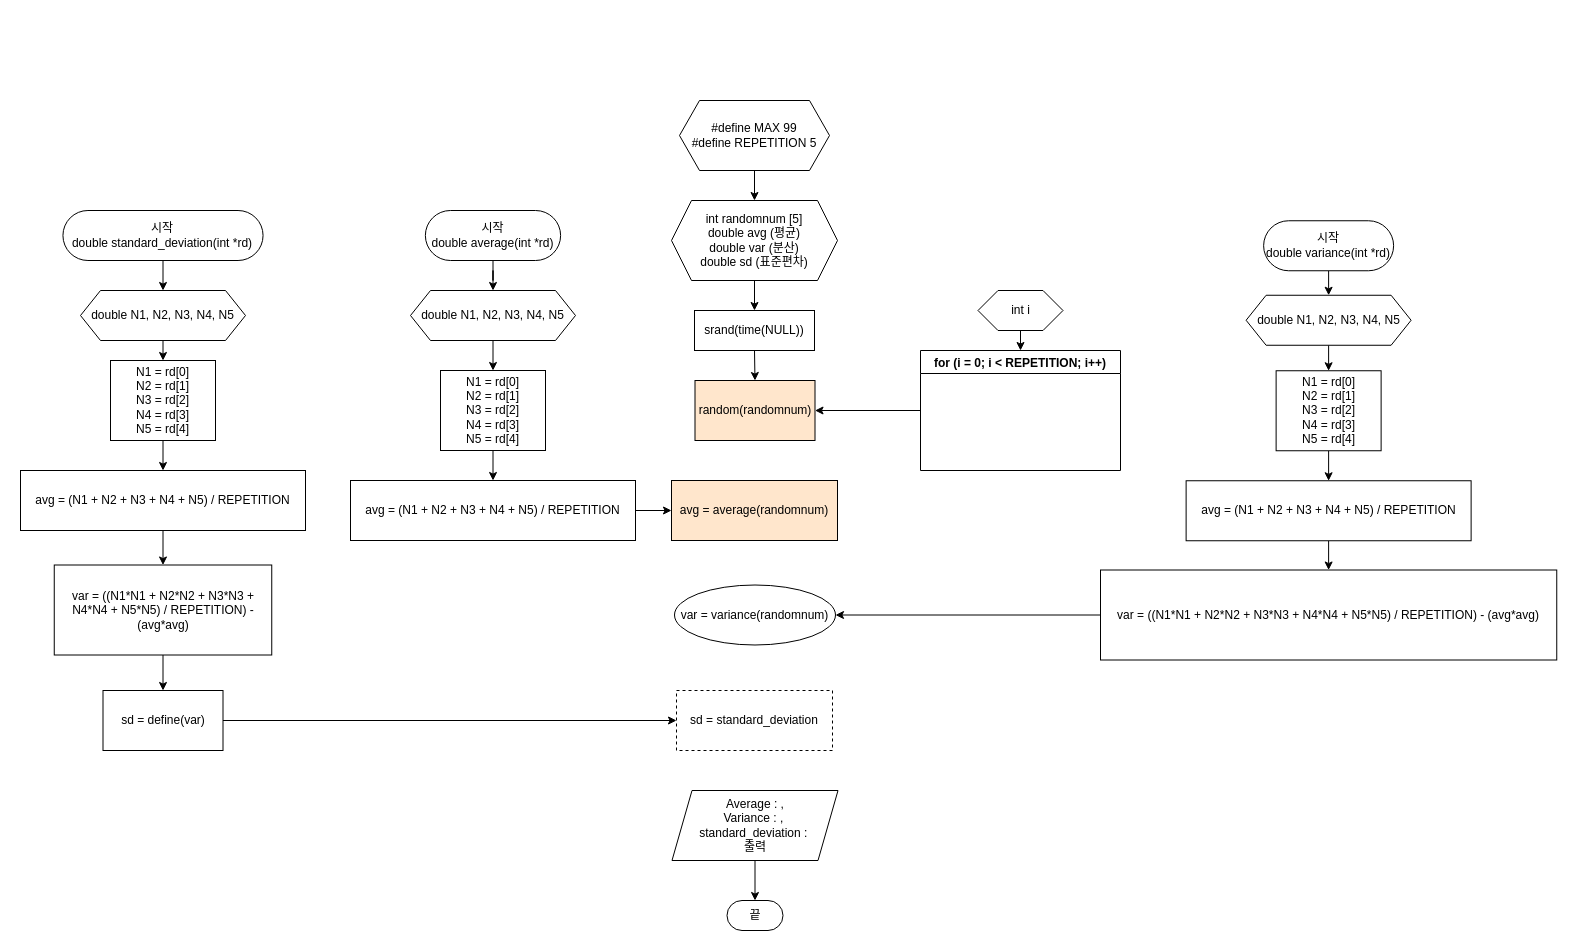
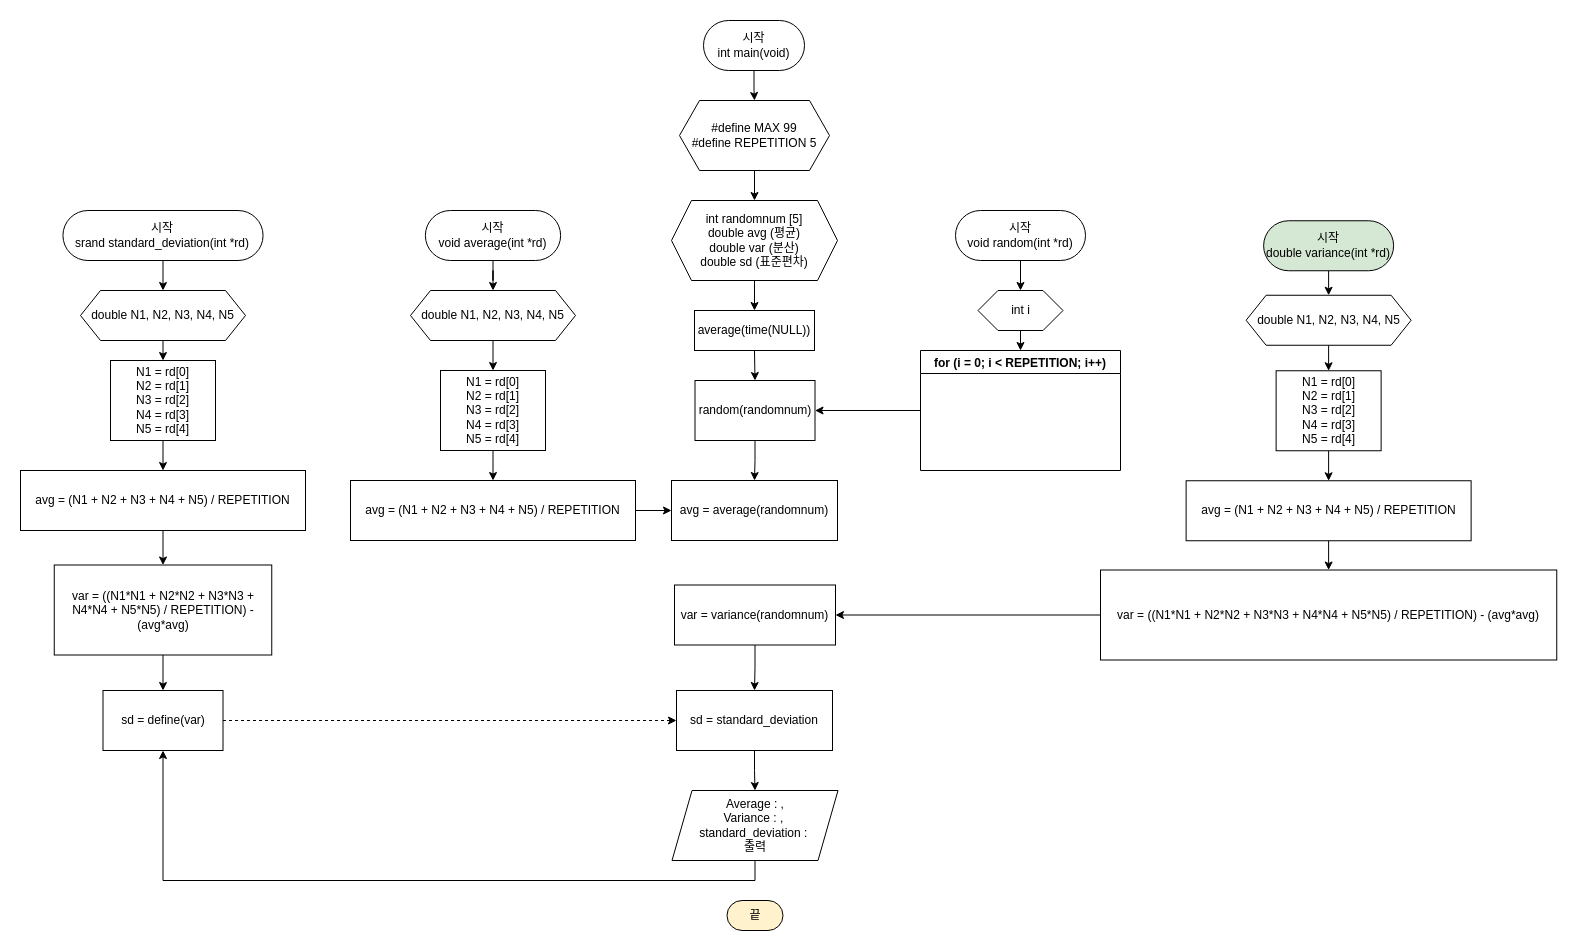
node "시작 int main(void)": added
edge "시작 int main(void)" -> "#define MAX 99 #define REPETITION 5": added
node "시작 double standard_deviation(int *rd)": label "시작 double standard_deviation(int *rd)" -> "시작 srand standard_deviation(int *rd)"
node "시작 double average(int *rd)": label "시작 double average(int *rd)" -> "시작 void average(int *rd)"
node "시작 void random(int *rd)": added
node "시작 double variance(int *rd)": fillcolor #ffffff -> #d5e8d4
edge "시작 void random(int *rd)" -> "int i": added
node "srand(time(NULL))": label "srand(time(NULL))" -> "average(time(NULL))"
node "random(randomnum)": fillcolor #ffe6cc -> #ffffff
edge "random(randomnum)" -> "avg = average(randomnum)": added
node "avg = average(randomnum)": fillcolor #ffe6cc -> #ffffff
node "var = variance(randomnum)": shape ellipse -> rectangle
edge "var = variance(randomnum)" -> "sd = standard_deviation": added
edge "sd = define(var)" -> "sd = standard_deviation": style solid -> dashed
node "sd = standard_deviation": style dashed -> solid
edge "sd = standard_deviation" -> "Average : , Variance : , standard_deviation : 출력": added
edge "Average : , Variance : , standard_deviation : 출력" -> "끝": now "Average : , Variance : , standard_deviation : 출력" -> "sd = define(var)"
node "끝": fillcolor #ffffff -> #fff2cc
